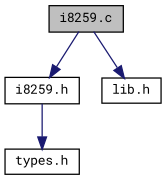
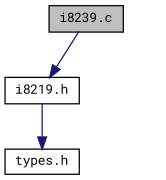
node "i8259.c": label "i8259.c" -> "i8239.c"
node "i8259.h": label "i8259.h" -> "i8219.h"
node "lib.h": removed
